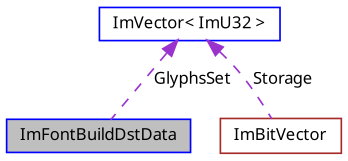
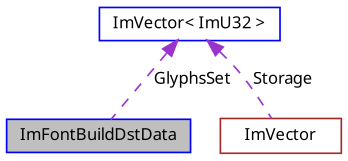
node "ImBitVector": label "ImBitVector" -> "ImVector"
